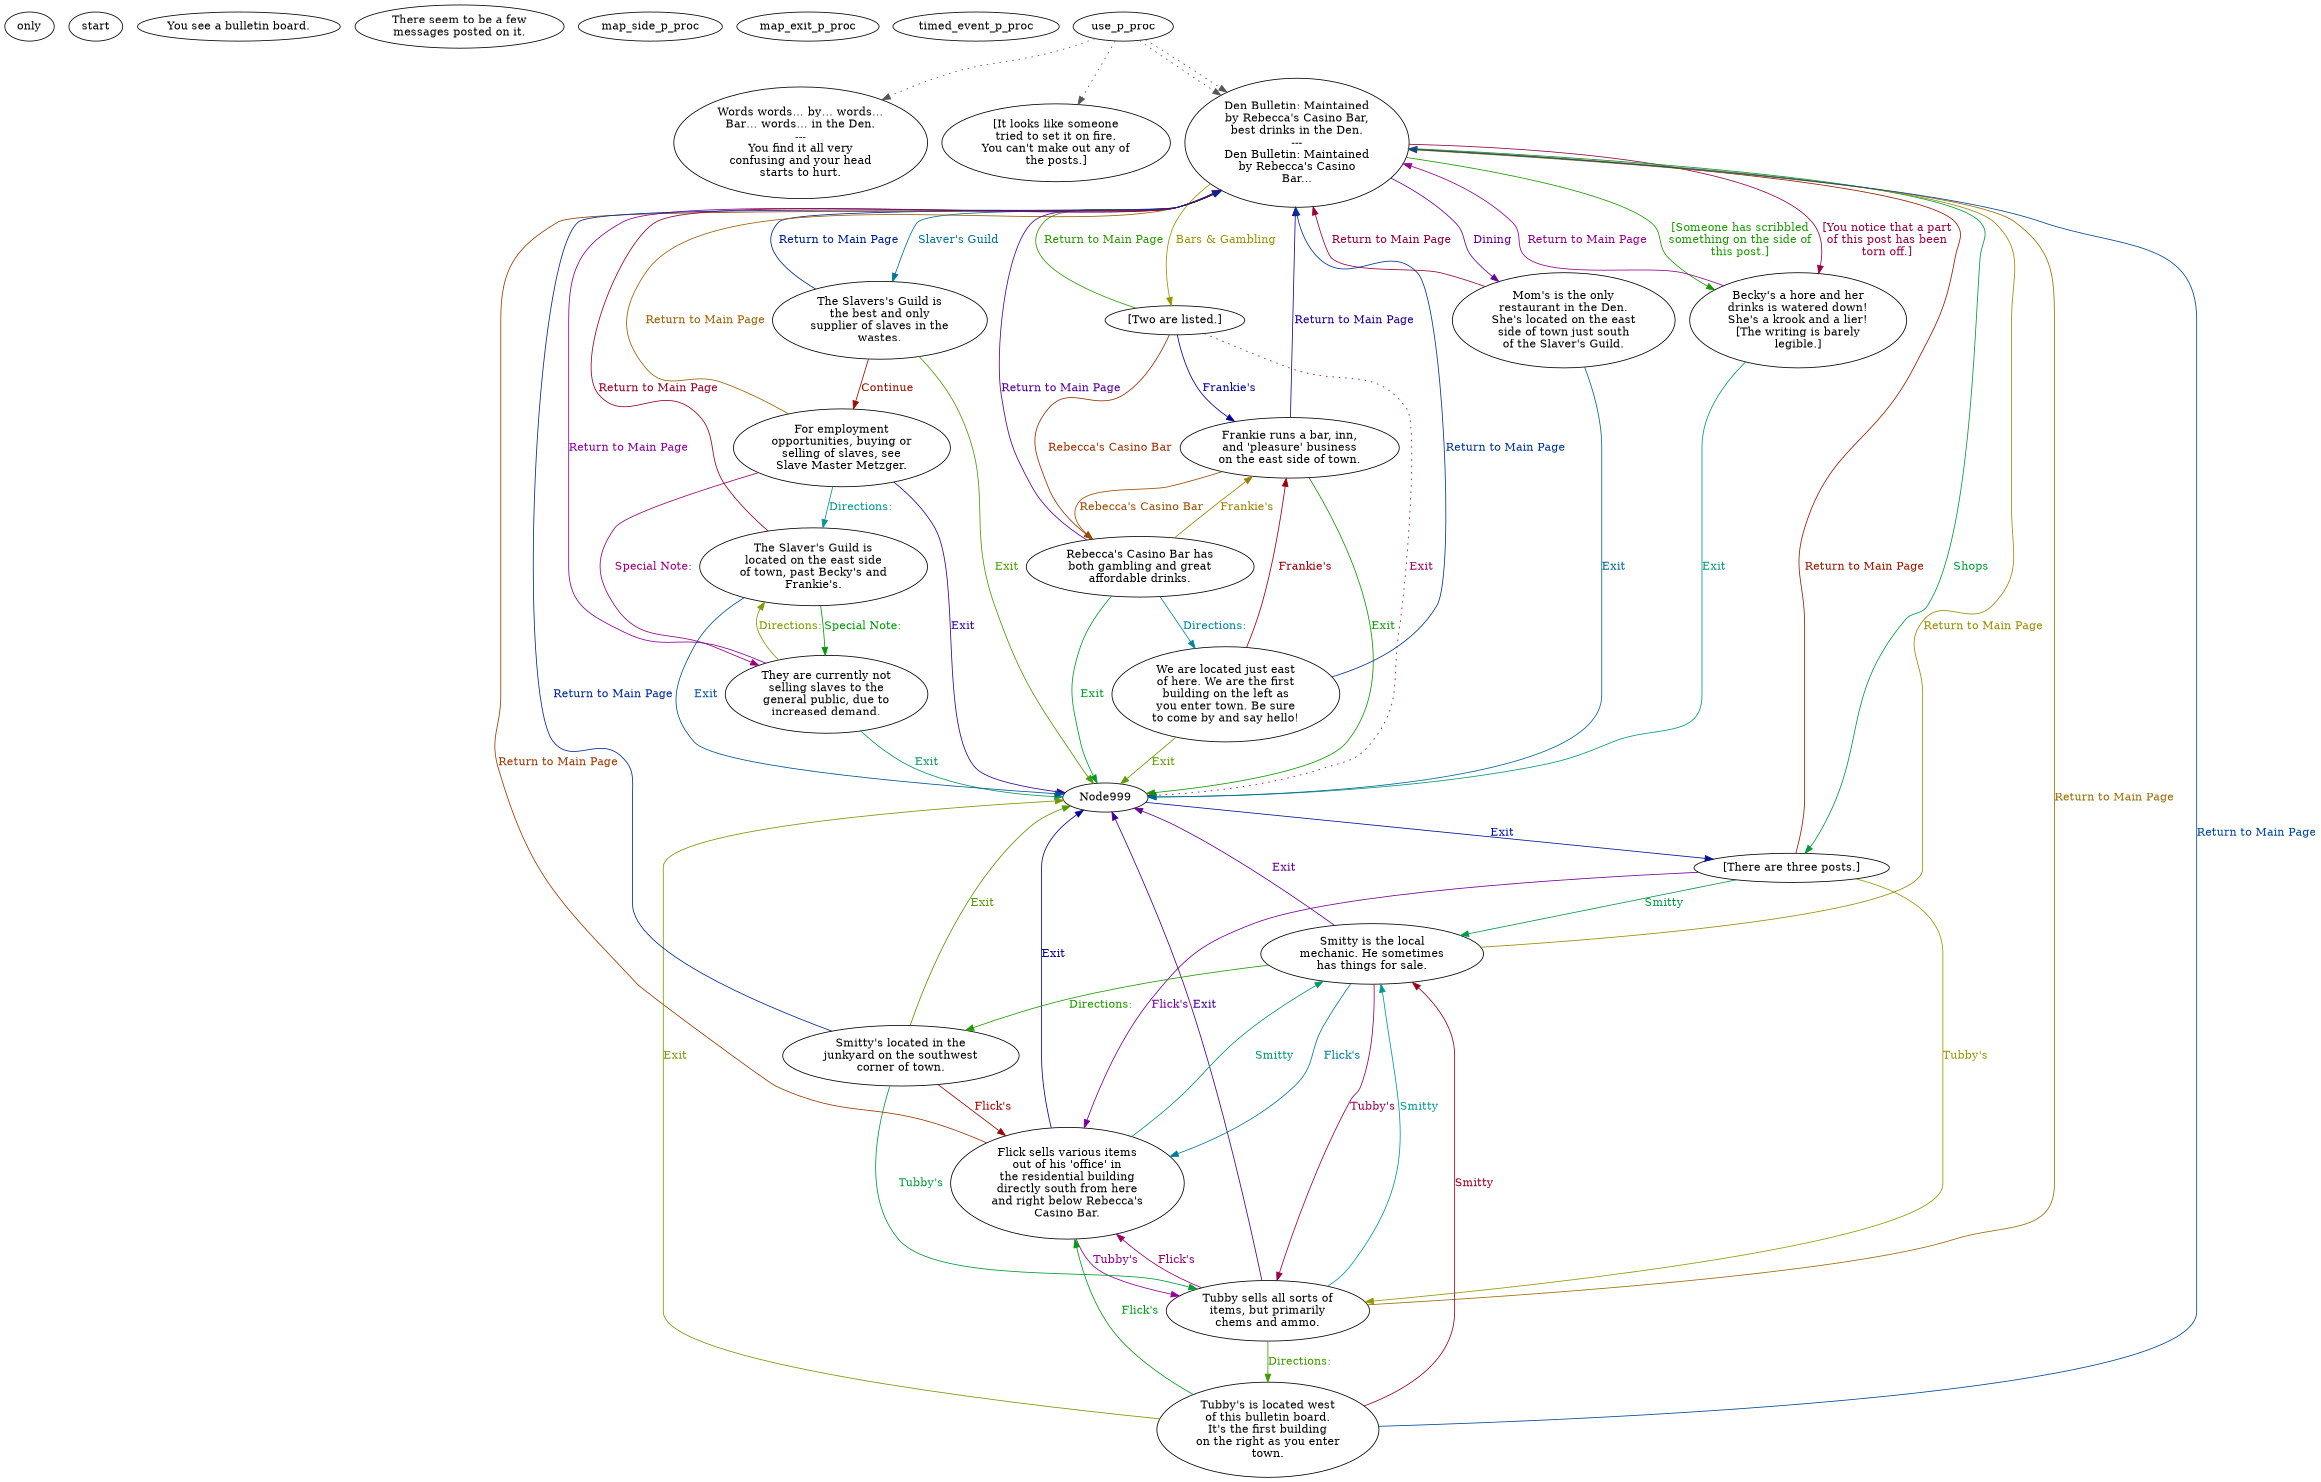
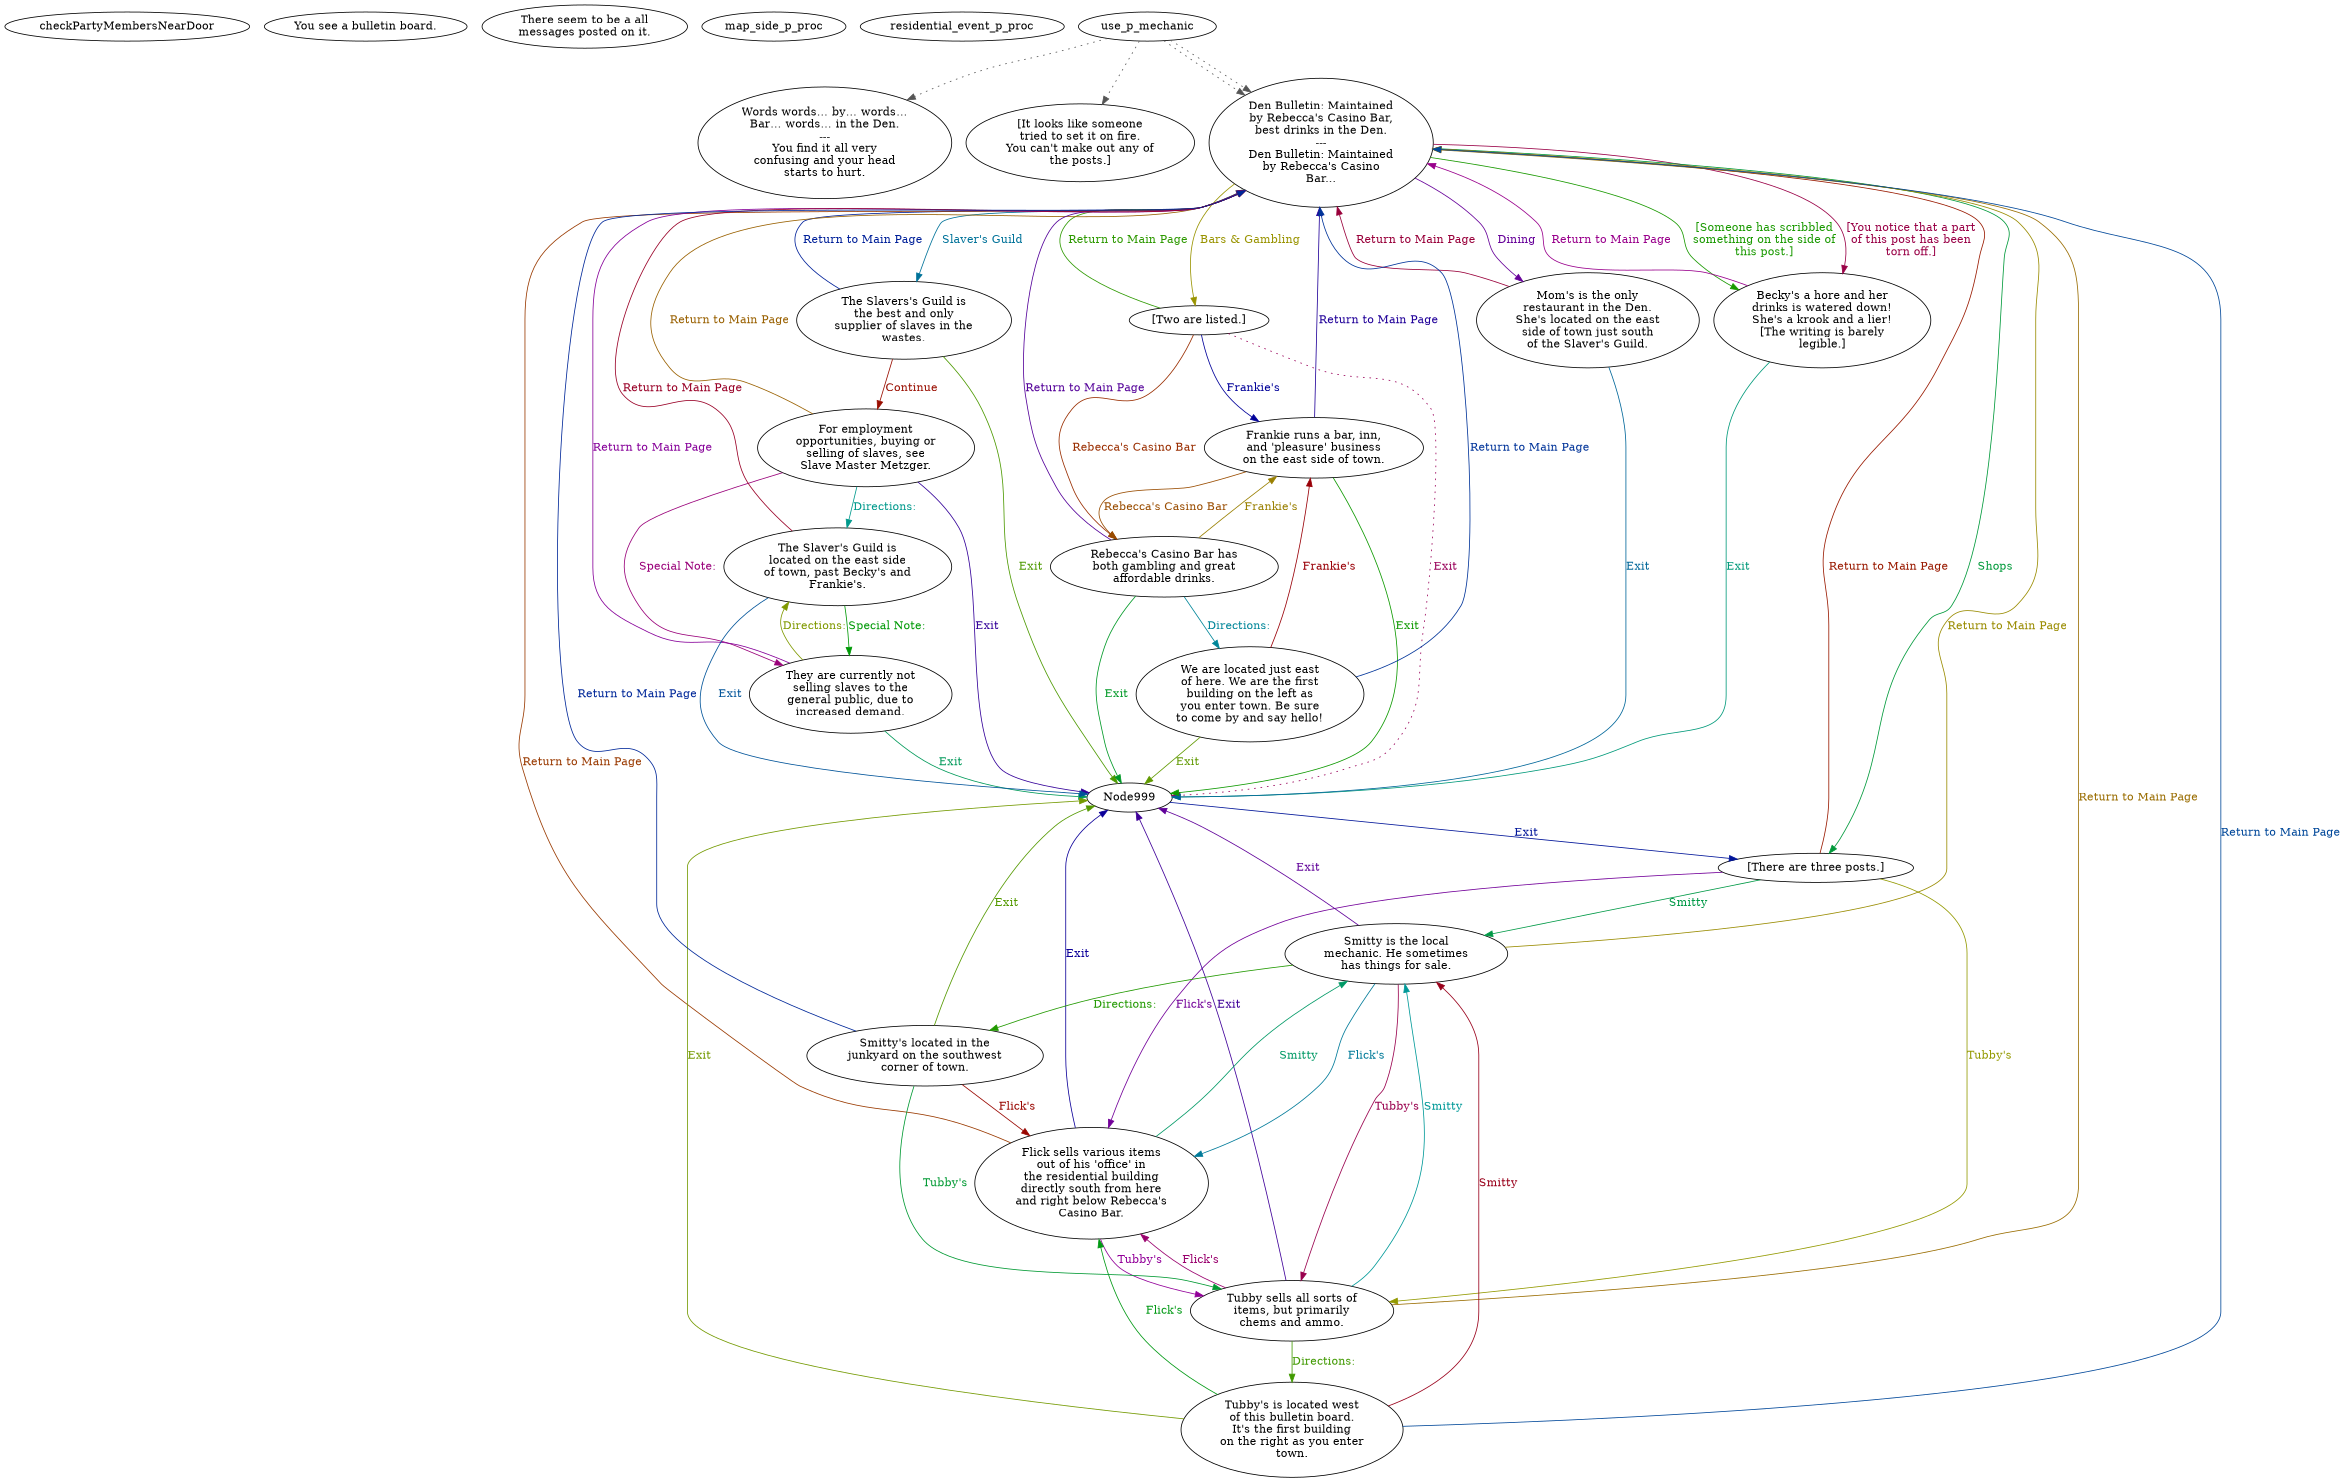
node "only": label "only" -> "checkPartyMembersNearDoor"
node "start": removed
node "There seem to be a few messages posted on it.": label "There seem to be a few messages posted on it." -> "There seem to be a all messages posted on it."
node "map_exit_p_proc": removed
node "timed_event_p_proc": label "timed_event_p_proc" -> "residential_event_p_proc"
node "use_p_proc": label "use_p_proc" -> "use_p_mechanic"
